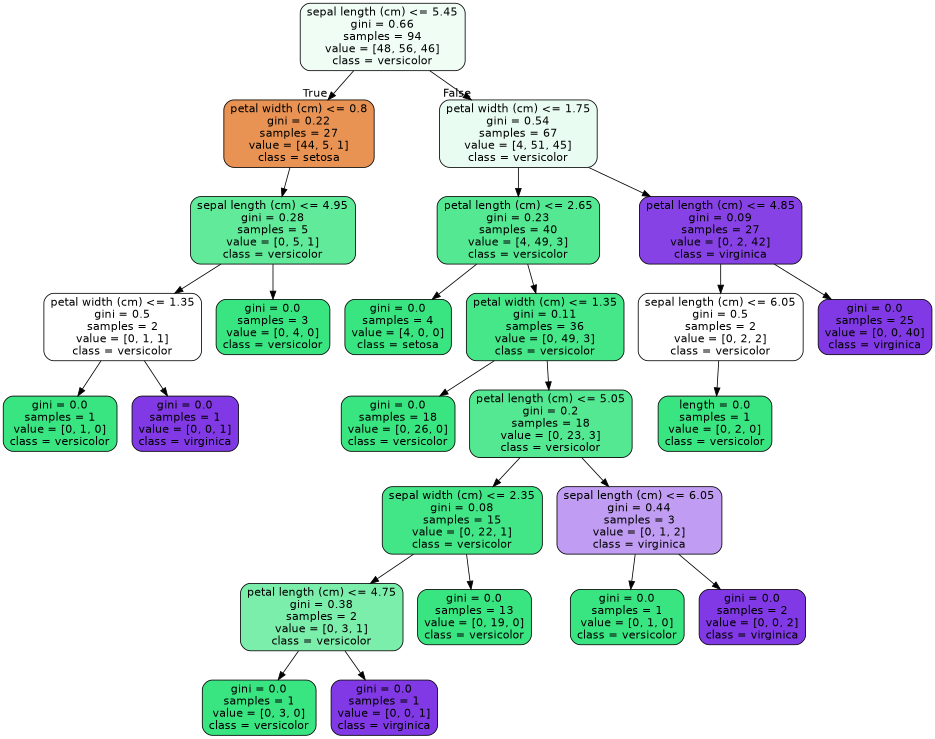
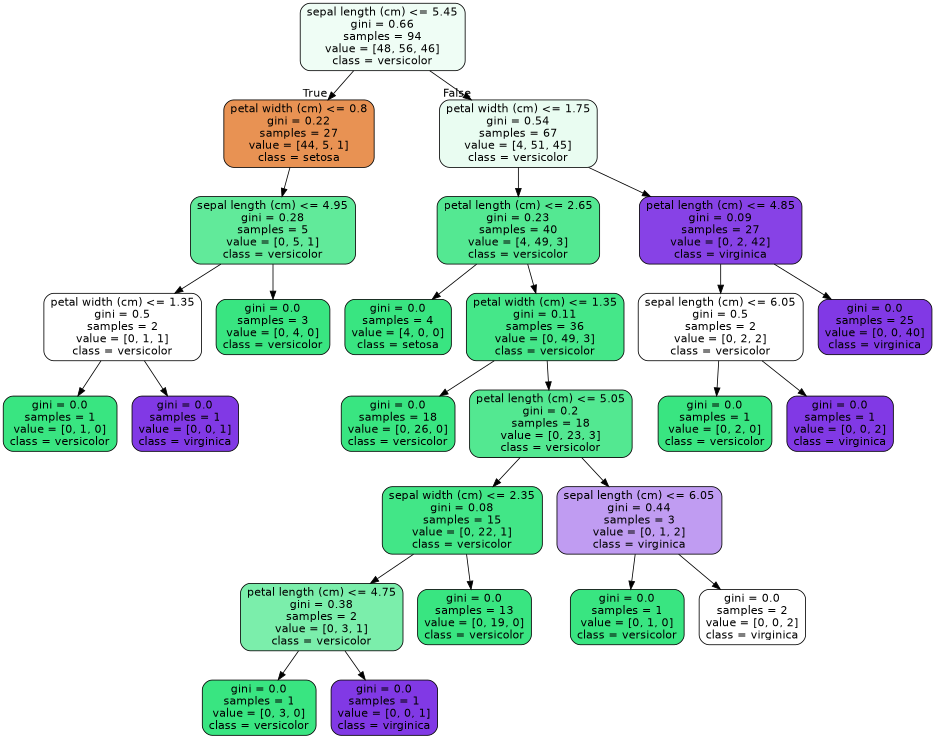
node "length = 0.0 samples = 1 value = [0, 2, 0] class = versicolor": label "length = 0.0 samples = 1 value = [0, 2, 0] class = versicolor" -> "gini = 0.0 samples = 1 value = [0, 2, 0] class = versicolor"
node "gini = 0.0 samples = 1 value = [0, 0, 2] class = virginica": added
node "gini = 0.0 samples = 2 value = [0, 0, 2] class = virginica": fillcolor #8139e5 -> #ffffff
